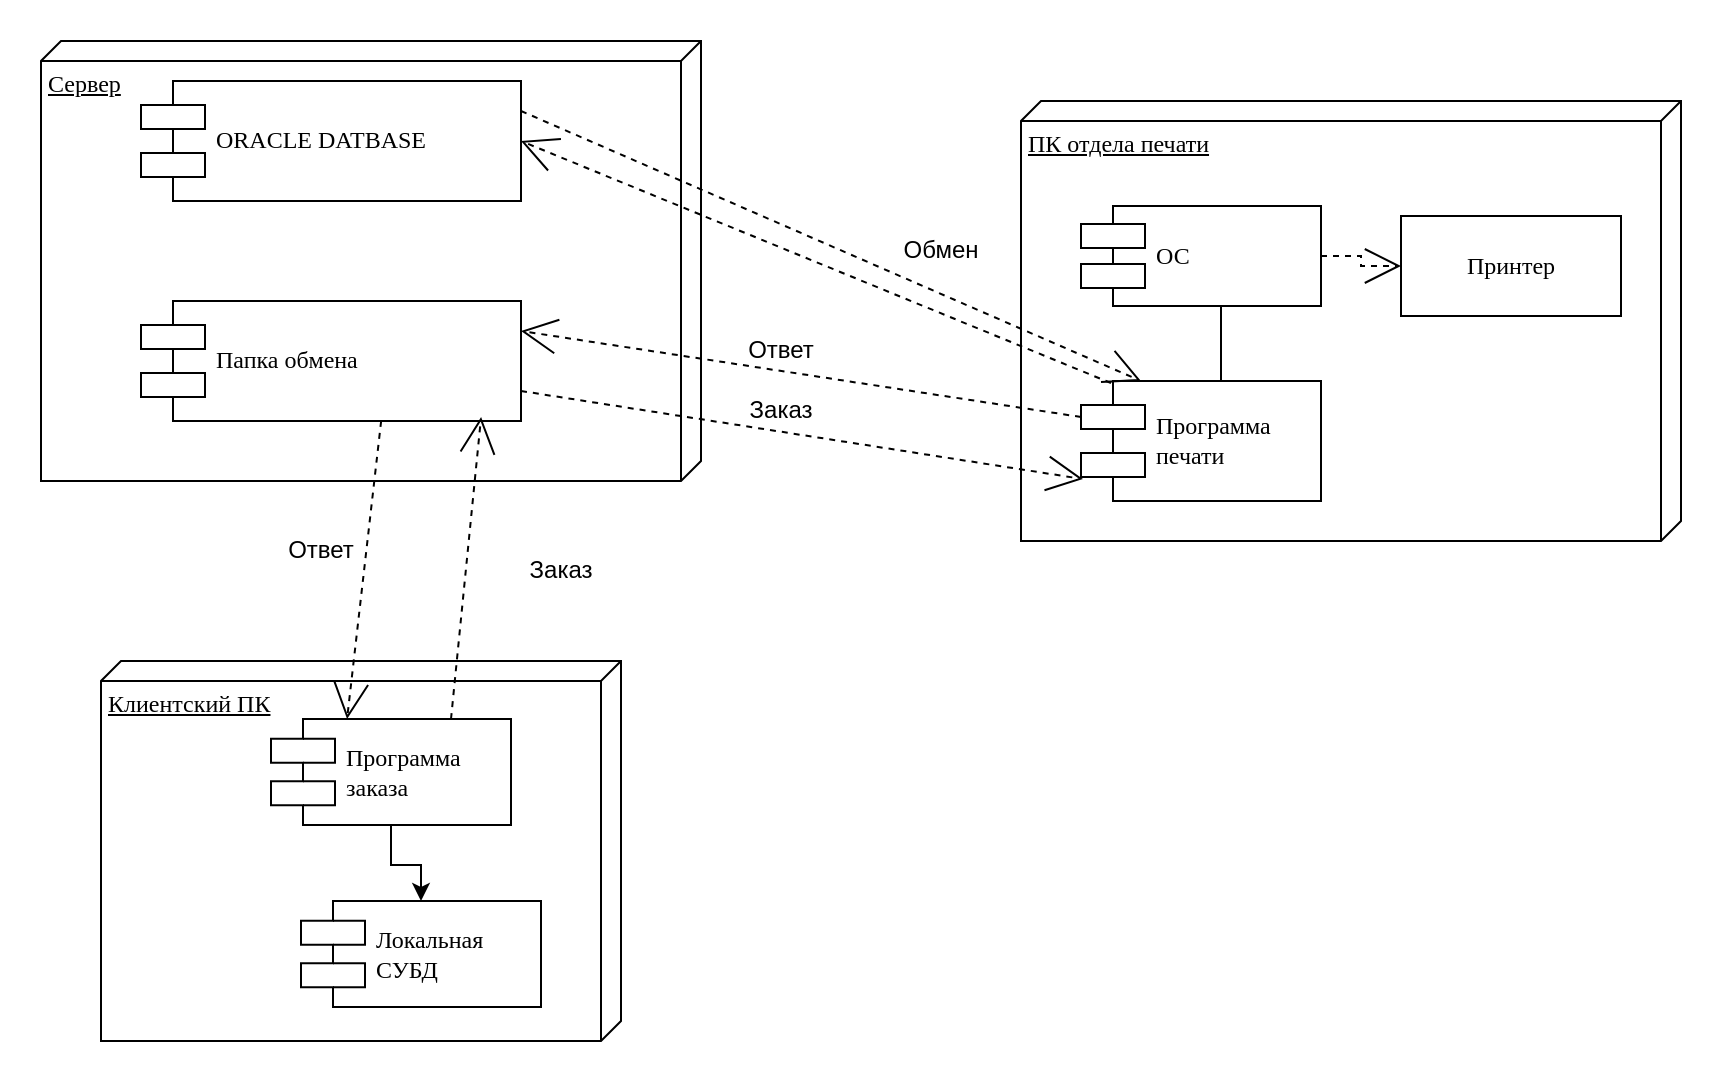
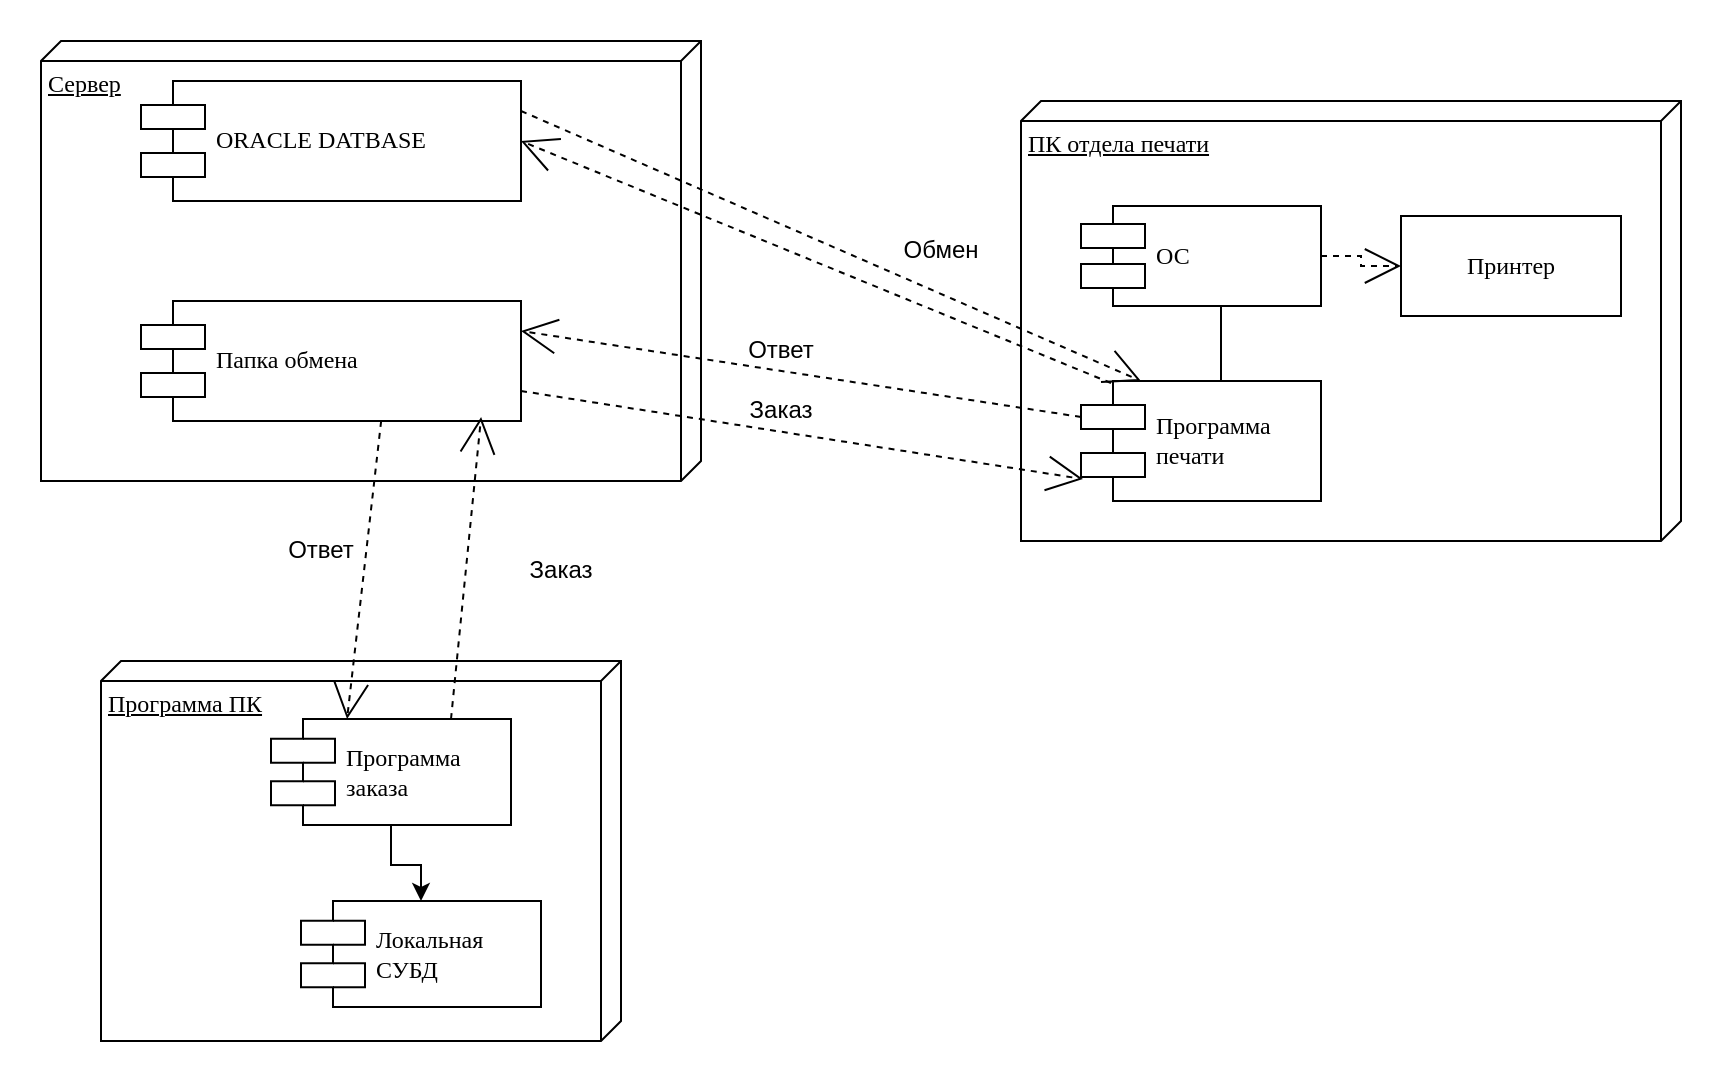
node "Клиентский ПК": label "Клиентский ПК" -> "Программа ПК"
